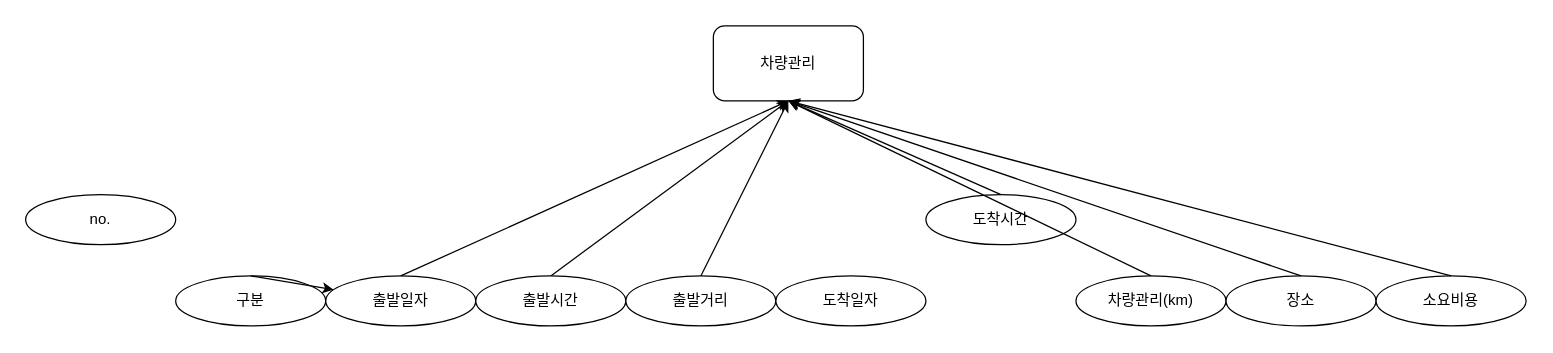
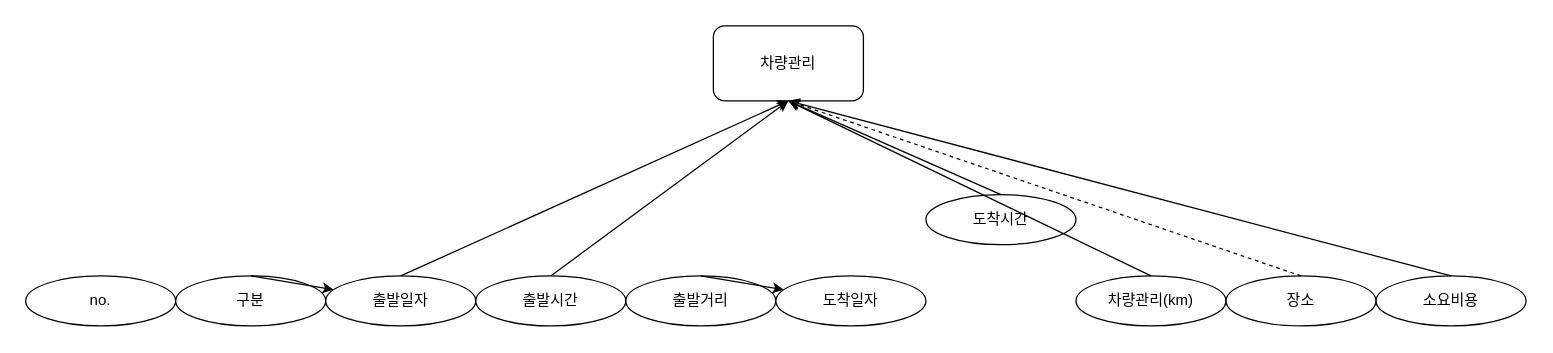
edge "출발거리" -> "차량관리": now "출발거리" -> "도착일자"
edge "장소" -> "차량관리": style solid -> dashed
node "no.": moved (101, 219) -> (101, 301)
